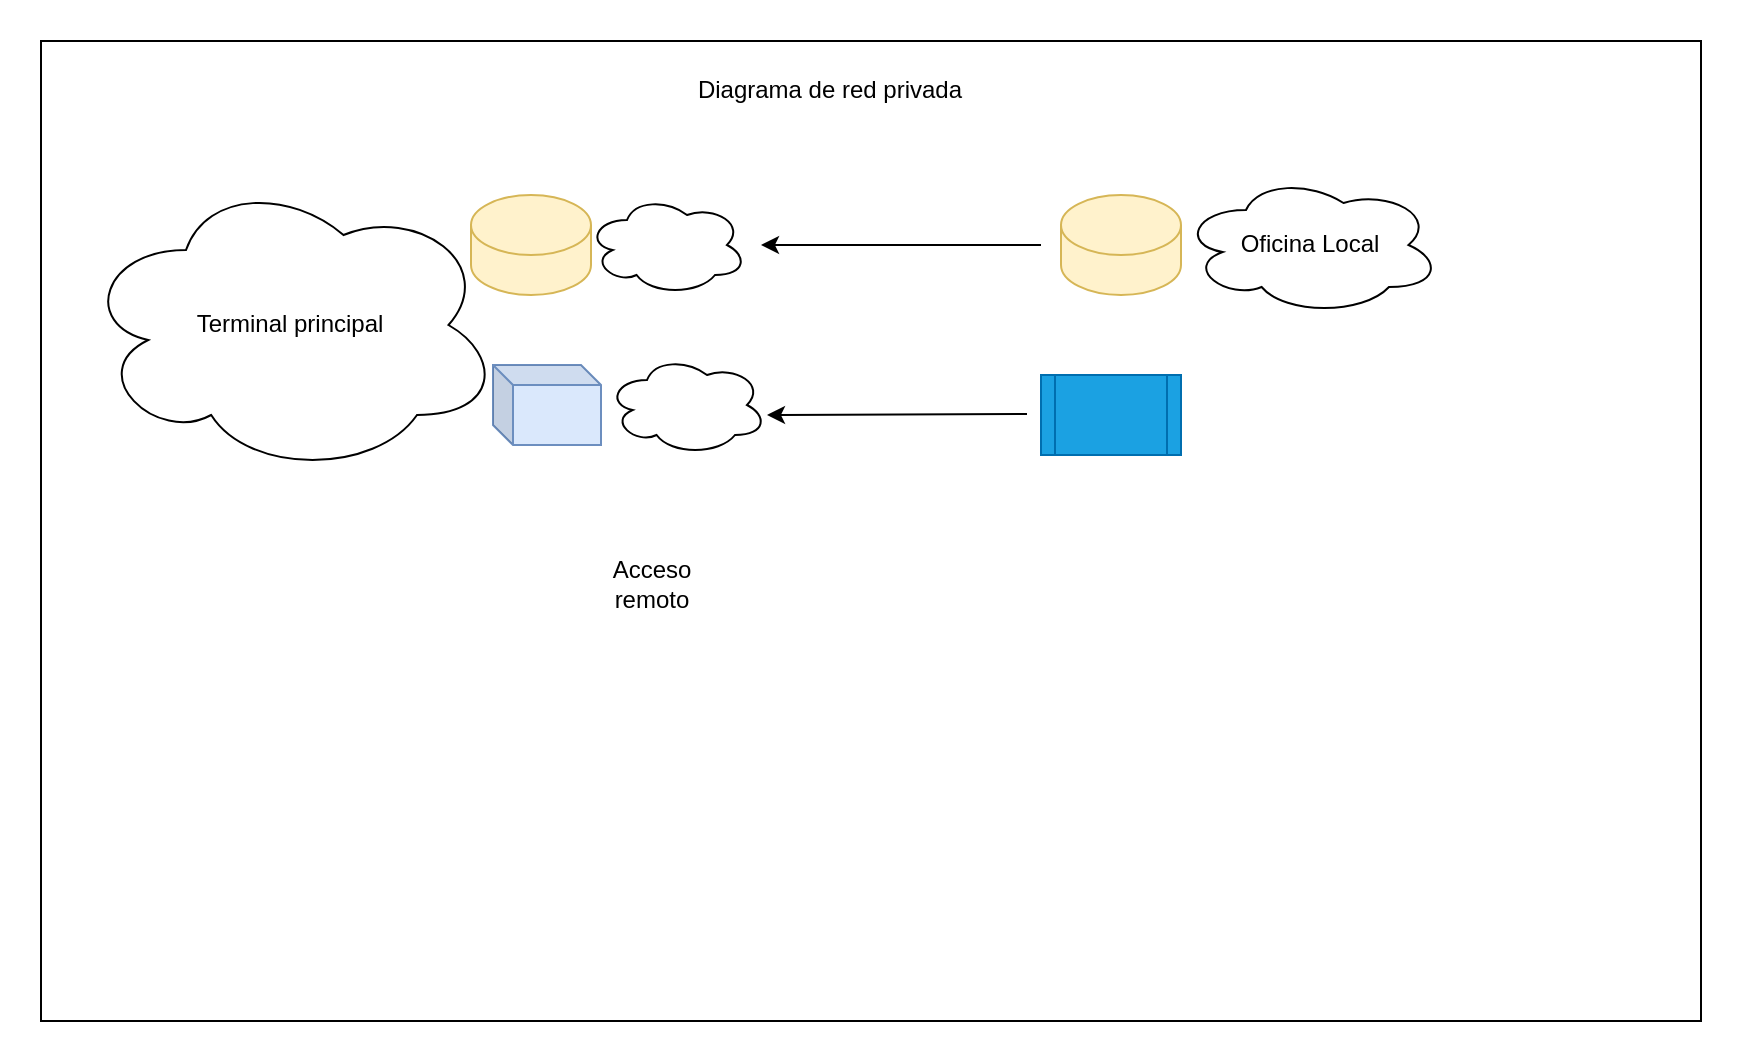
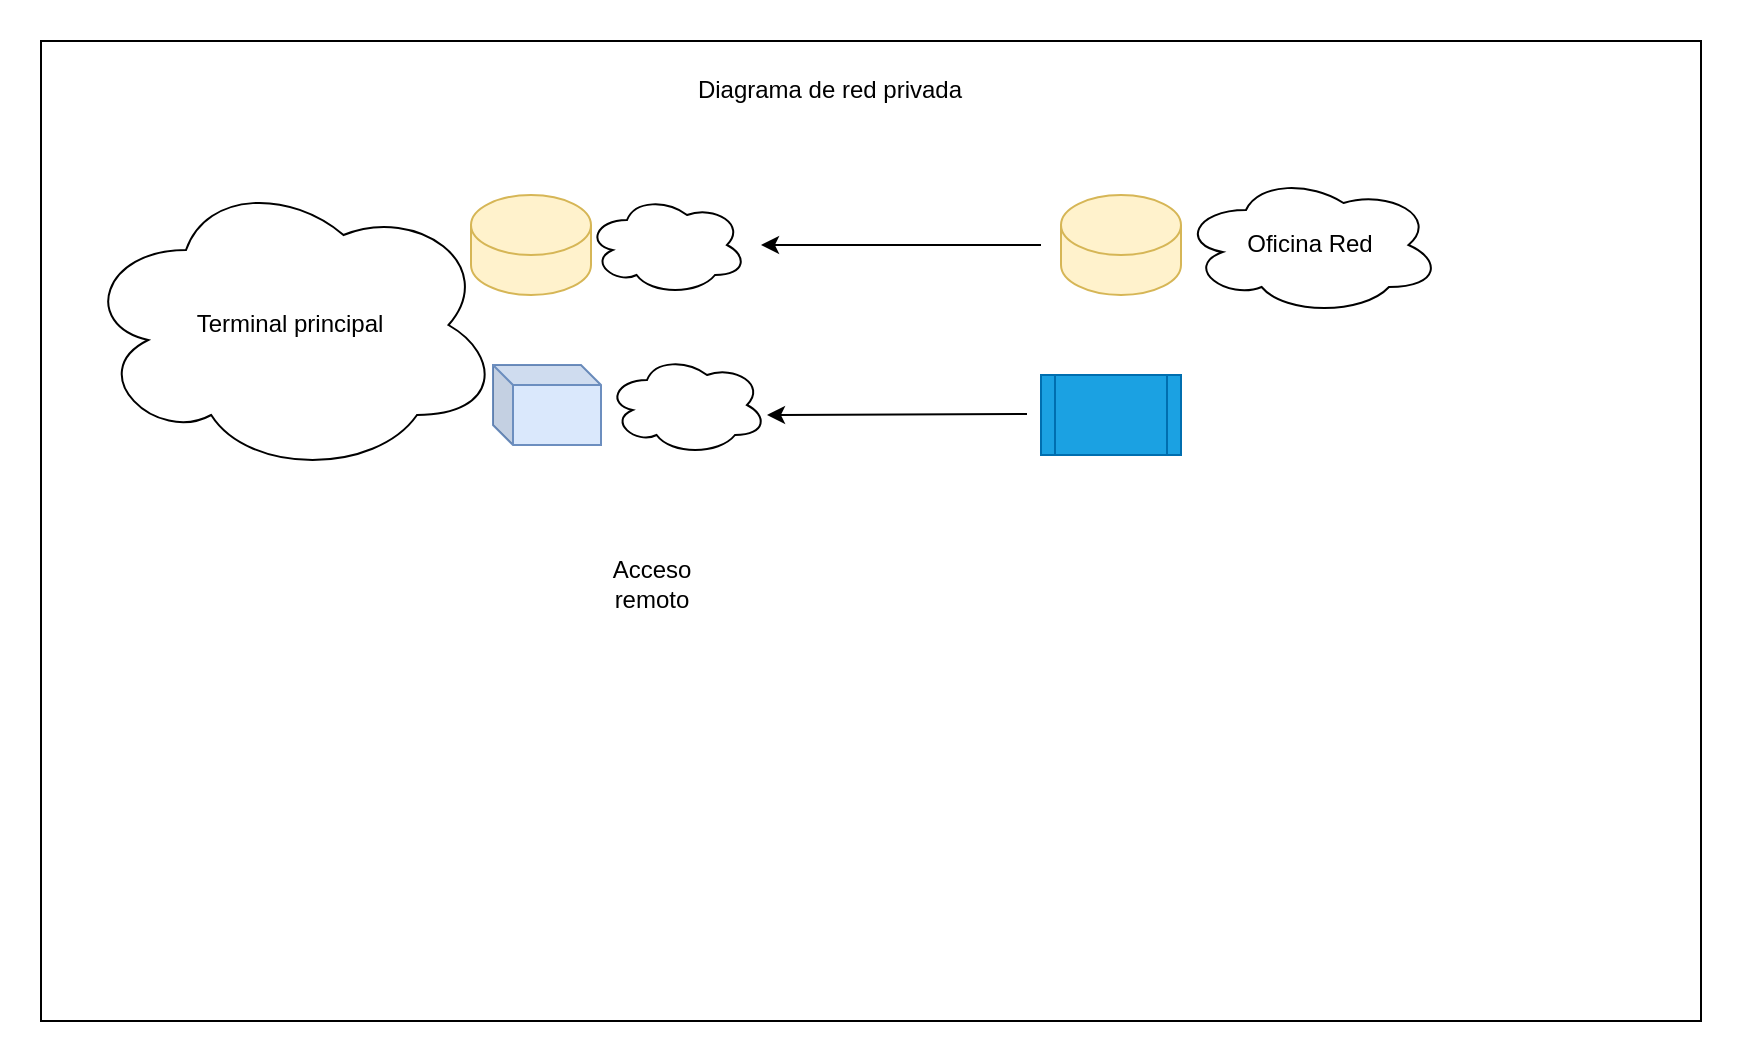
node "Oficina Local": label "Oficina Local" -> "Oficina Red"
